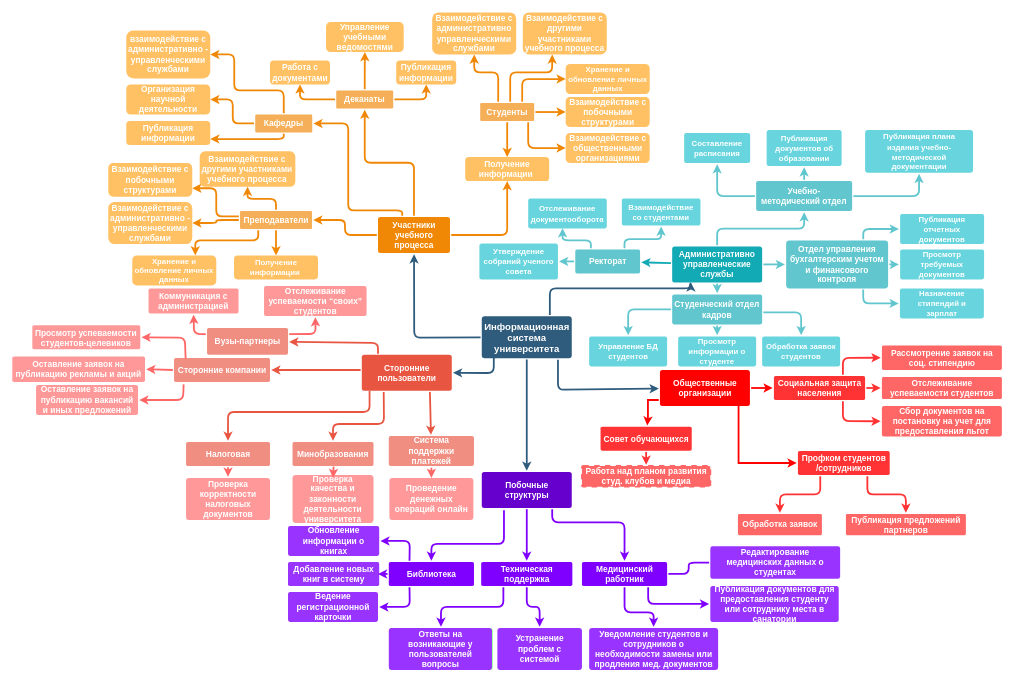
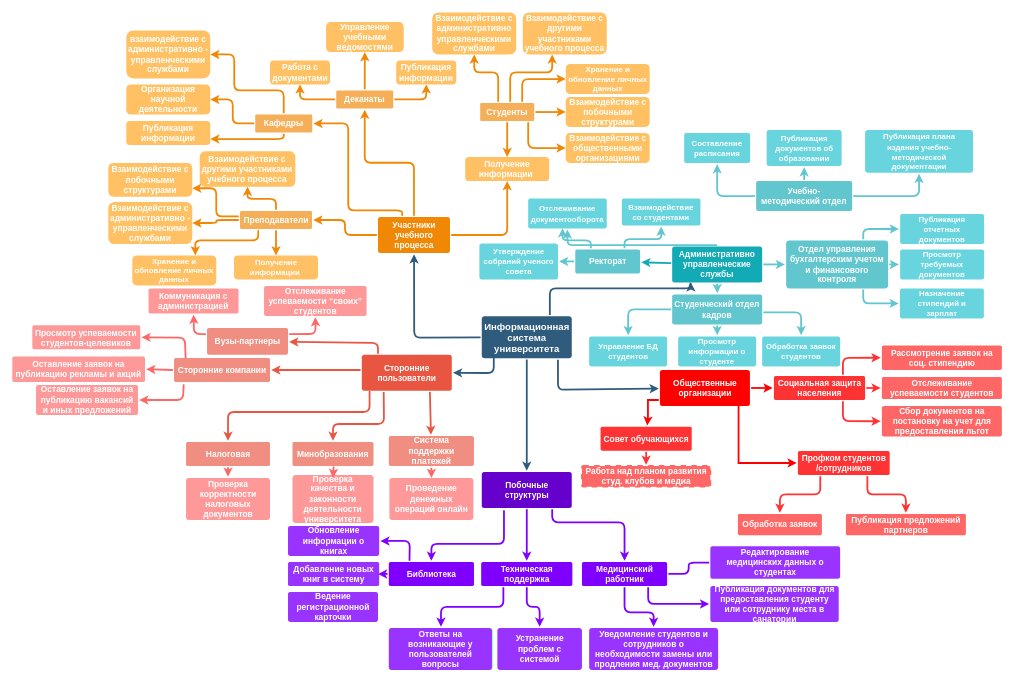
edge "Административно управленческие службы" -> "Учебно-методический отдел": now "Административно управленческие службы" -> "Отслеживание документооборота"
edge "Библиотека" -> "Ведение регистрационной карточки": removed
